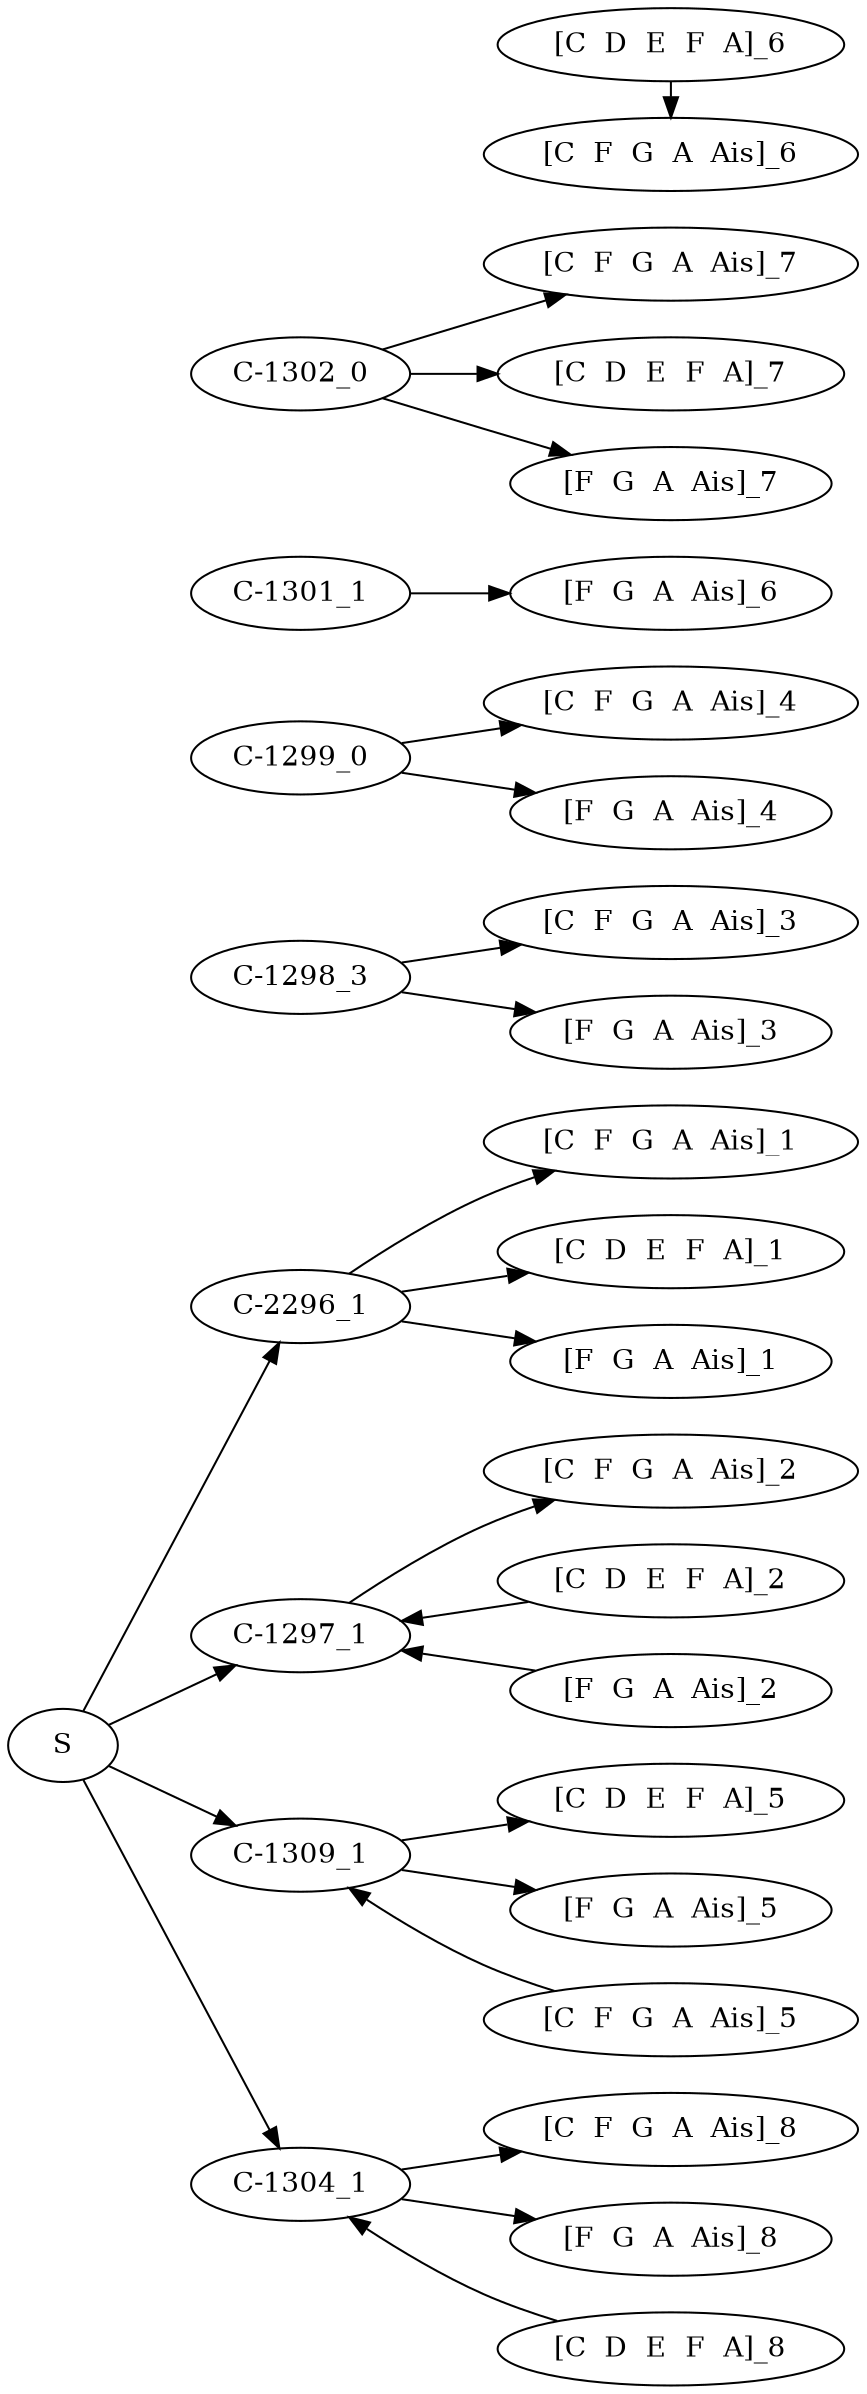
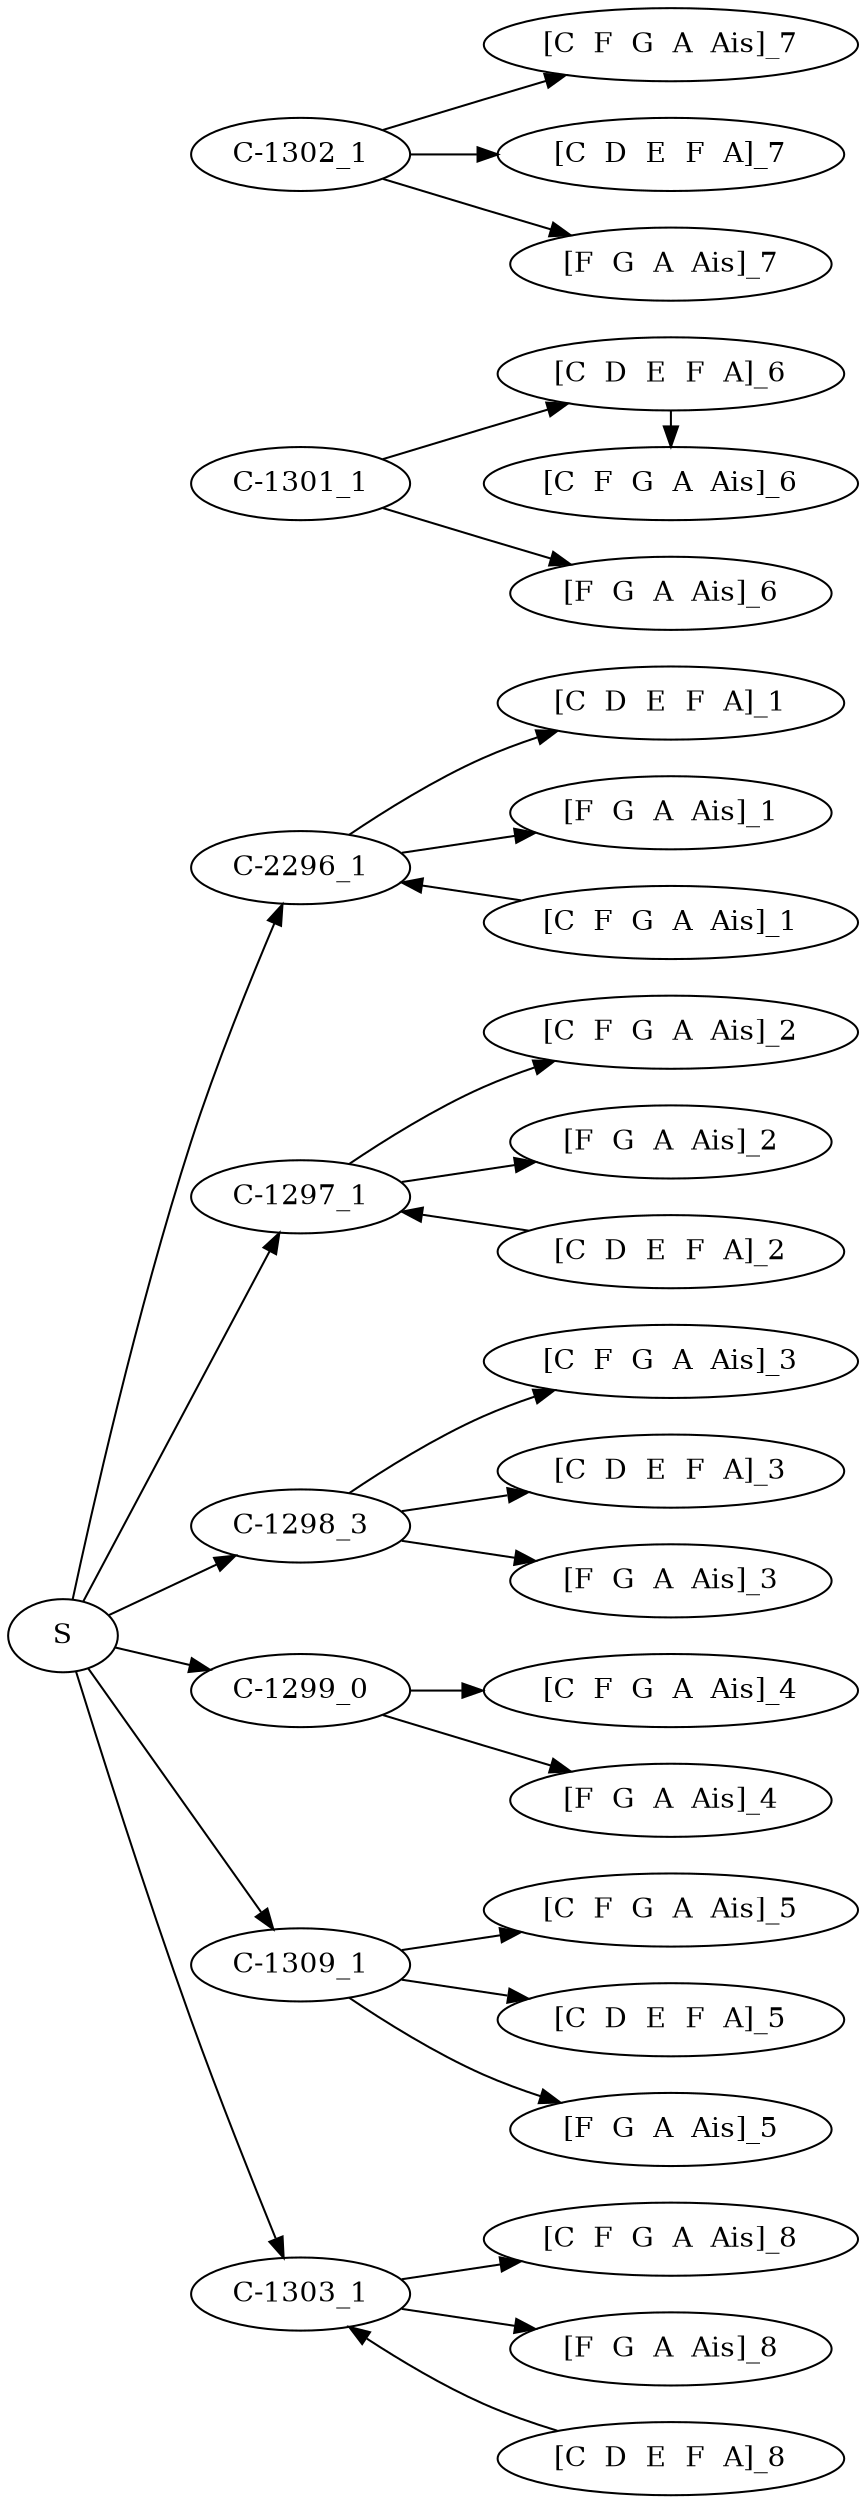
node "C-1302_0": label "C-1302_0" -> "C-1302_1"
edge "C-1301_1" -> "[C  D  E  F  A]_6": added
edge "C-2296_1" -> "[C  F  G  A  Ais]_1": reversed
node "[C  D  E  F  A]_3": added
edge "S" -> "C-1298_3": added
edge "S" -> "C-1299_0": added
edge "[F  G  A  Ais]_2" -> "C-1297_1": reversed
edge "[C  F  G  A  Ais]_5" -> "C-1309_1": reversed
node "C-1304_1": label "C-1304_1" -> "C-1303_1"
